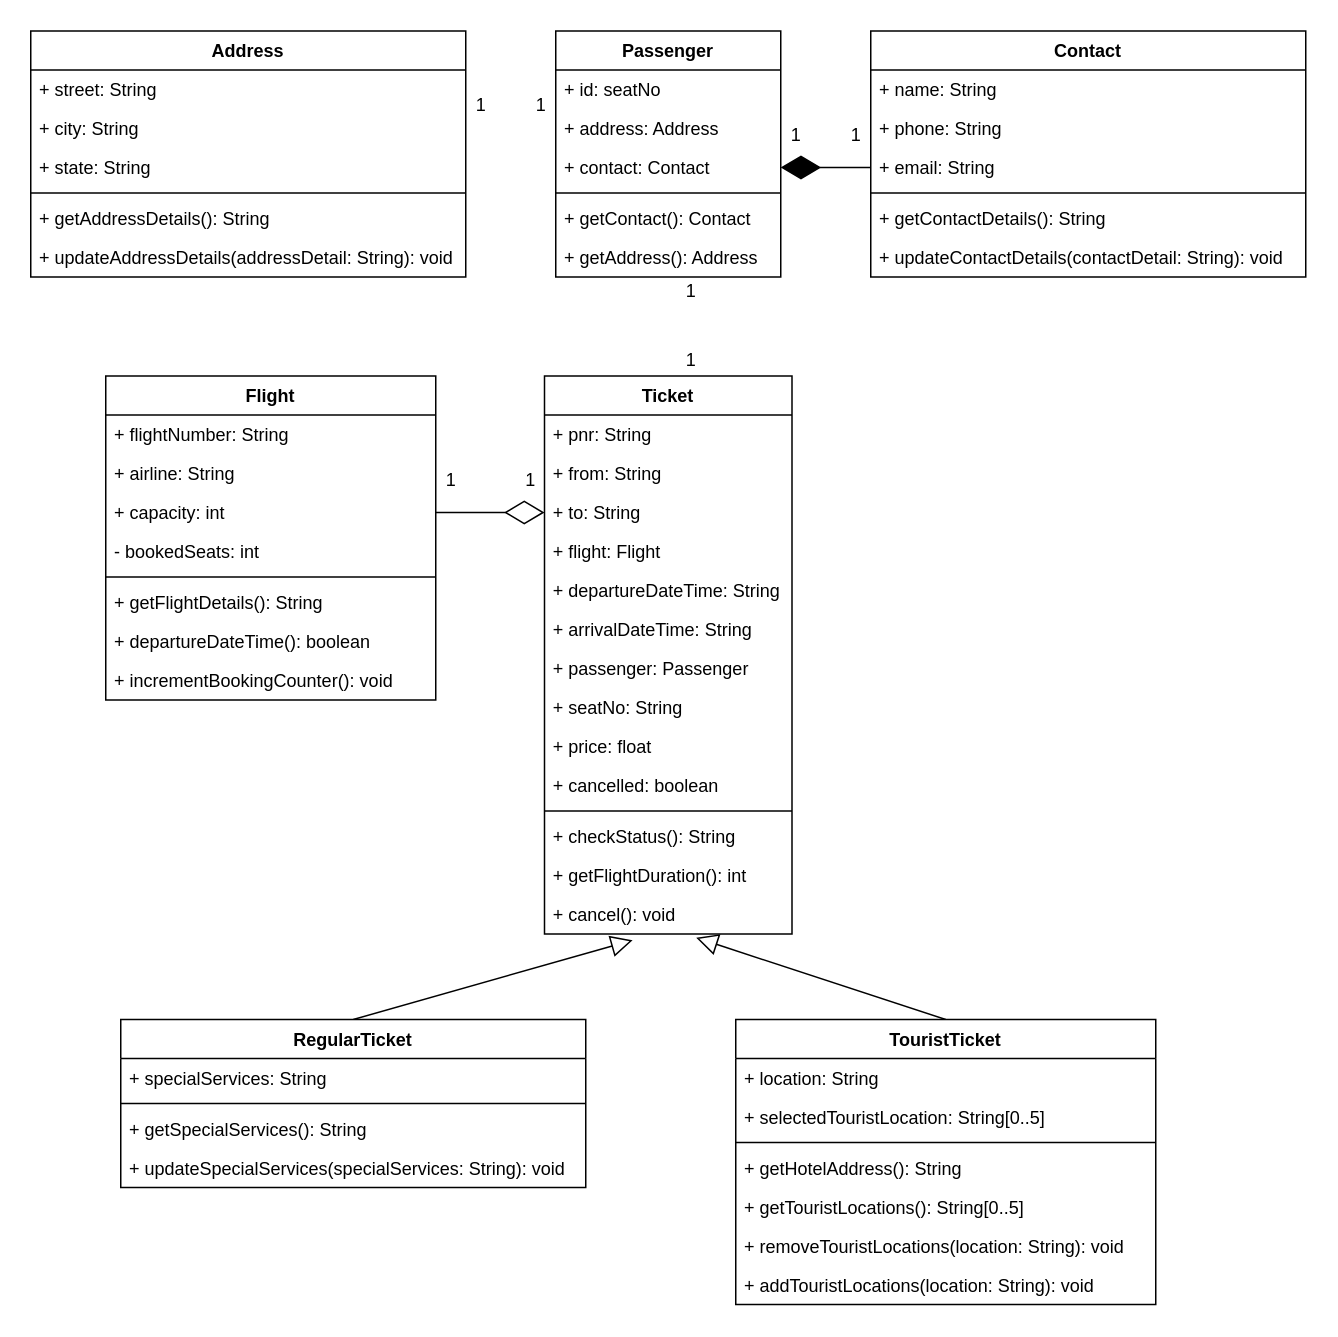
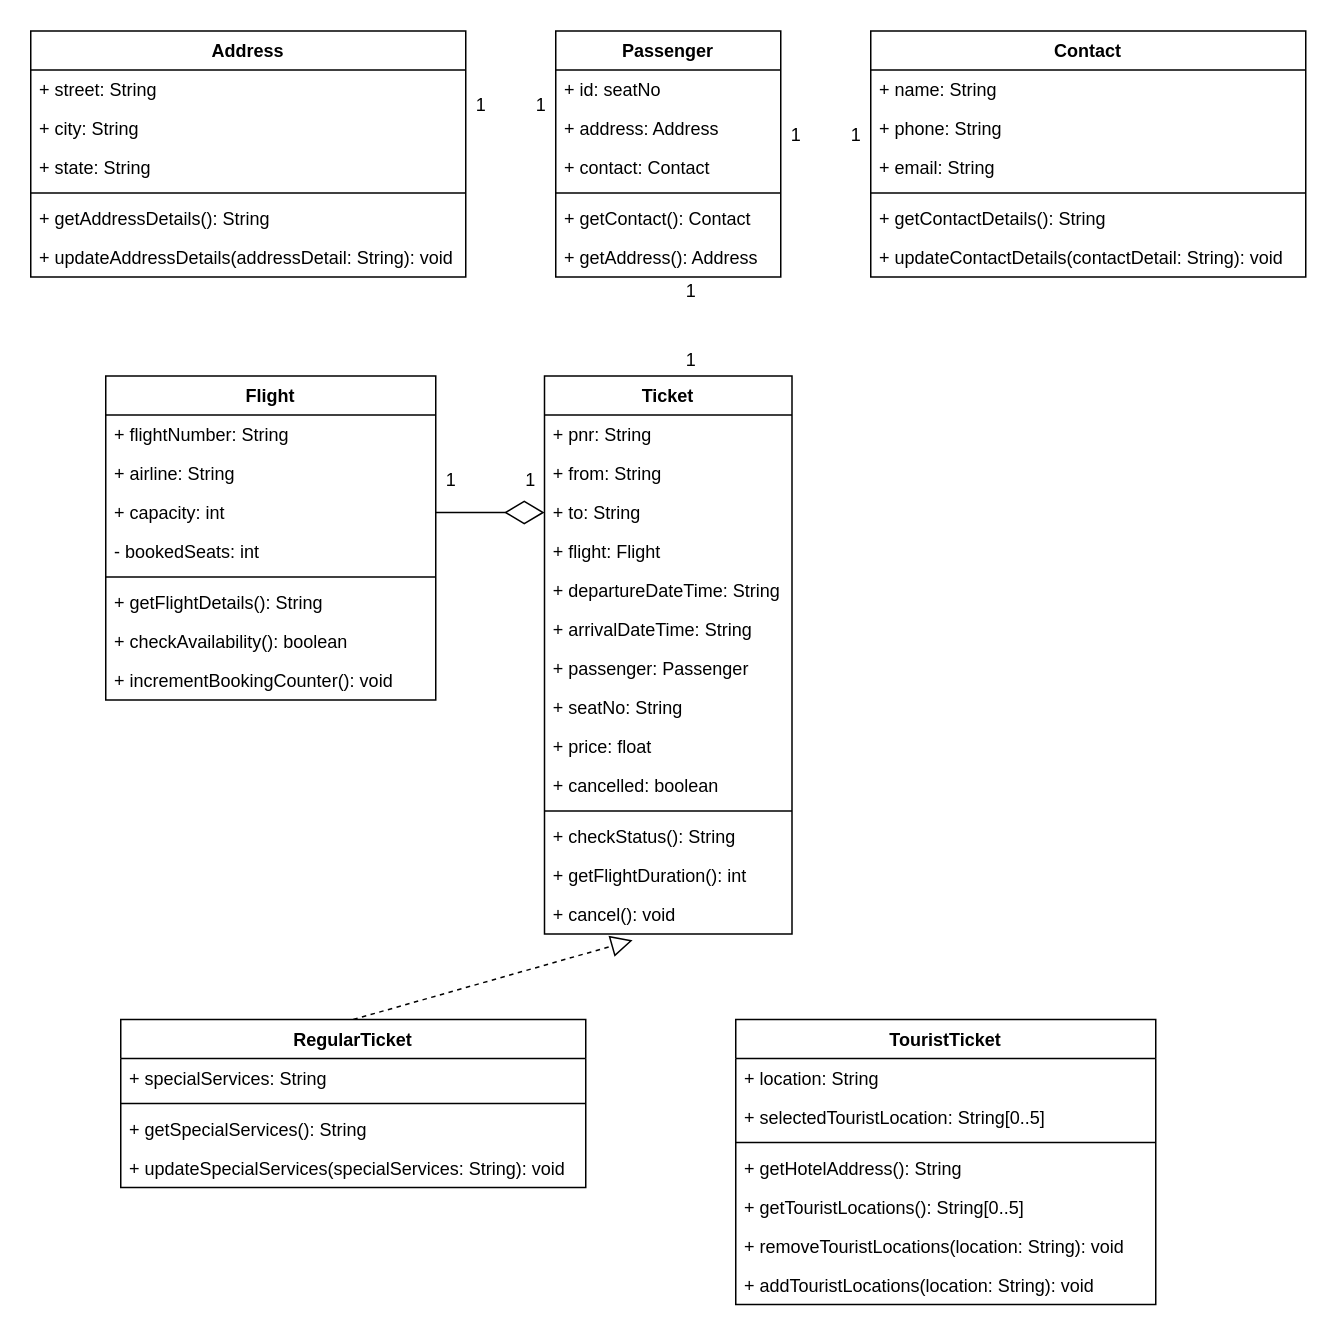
edge "+ email: String" -> "+ contact: Contact": removed
node "+ departureDateTime(): boolean": label "+ departureDateTime(): boolean" -> "+ checkAvailability(): boolean"
edge "RegularTicket" -> "+ cancel(): void": style solid -> dashed
edge "TouristTicket" -> "+ cancel(): void": removed
